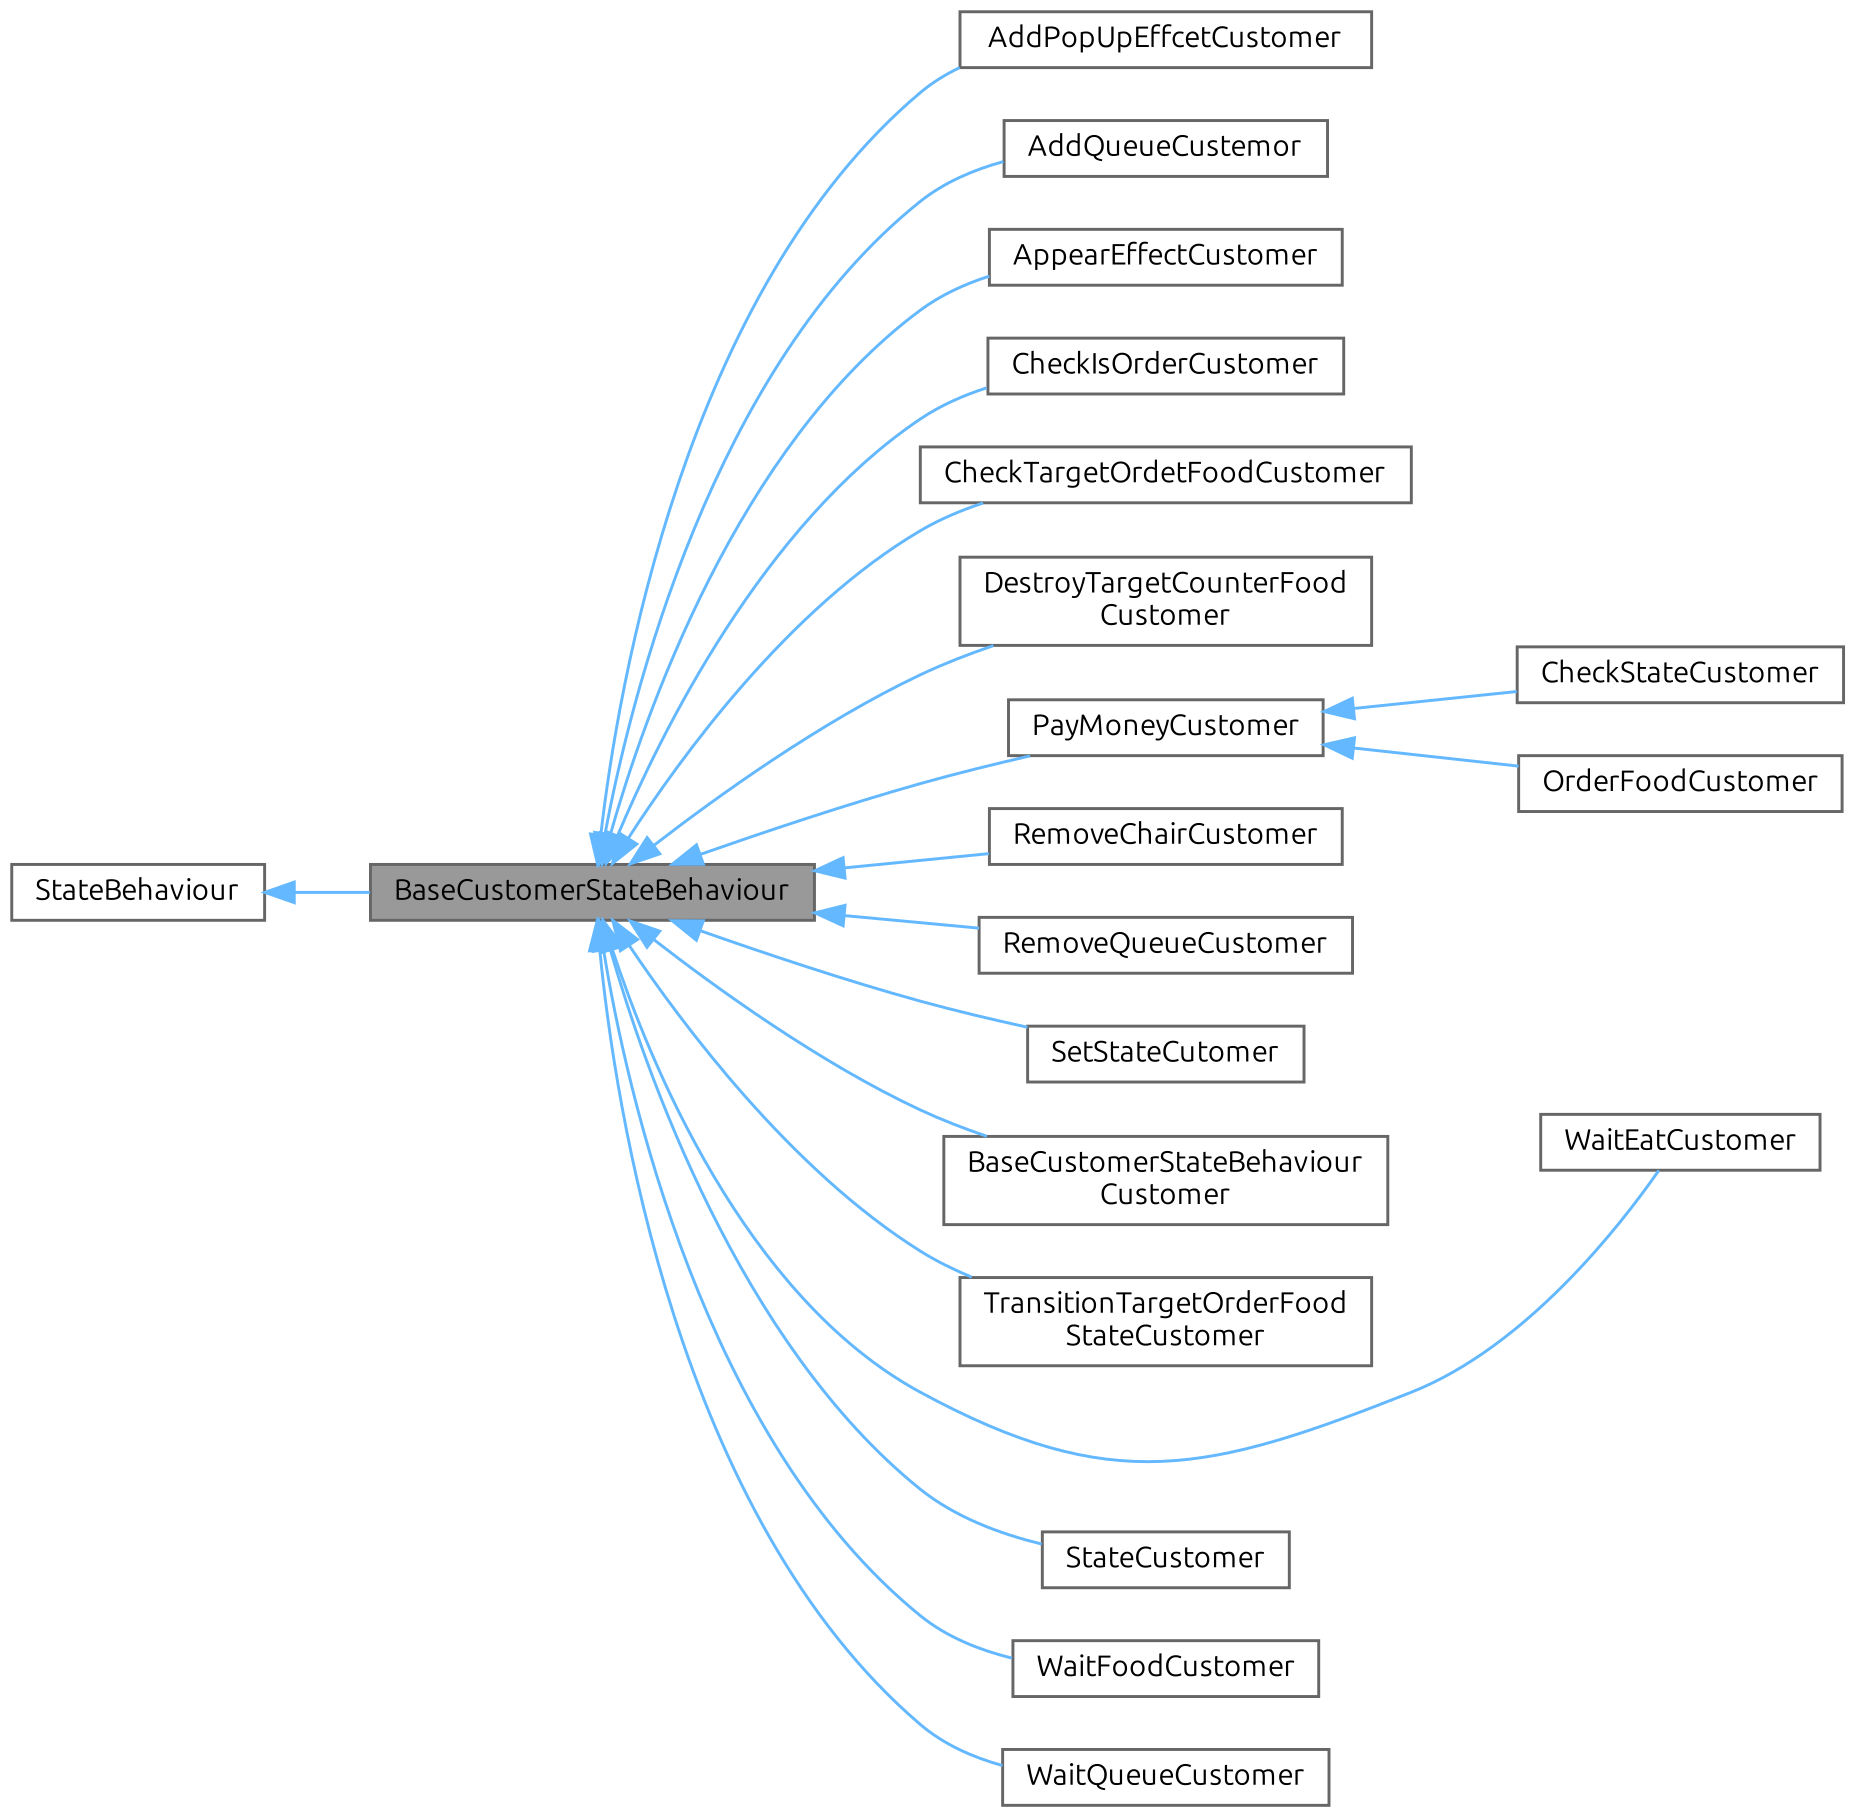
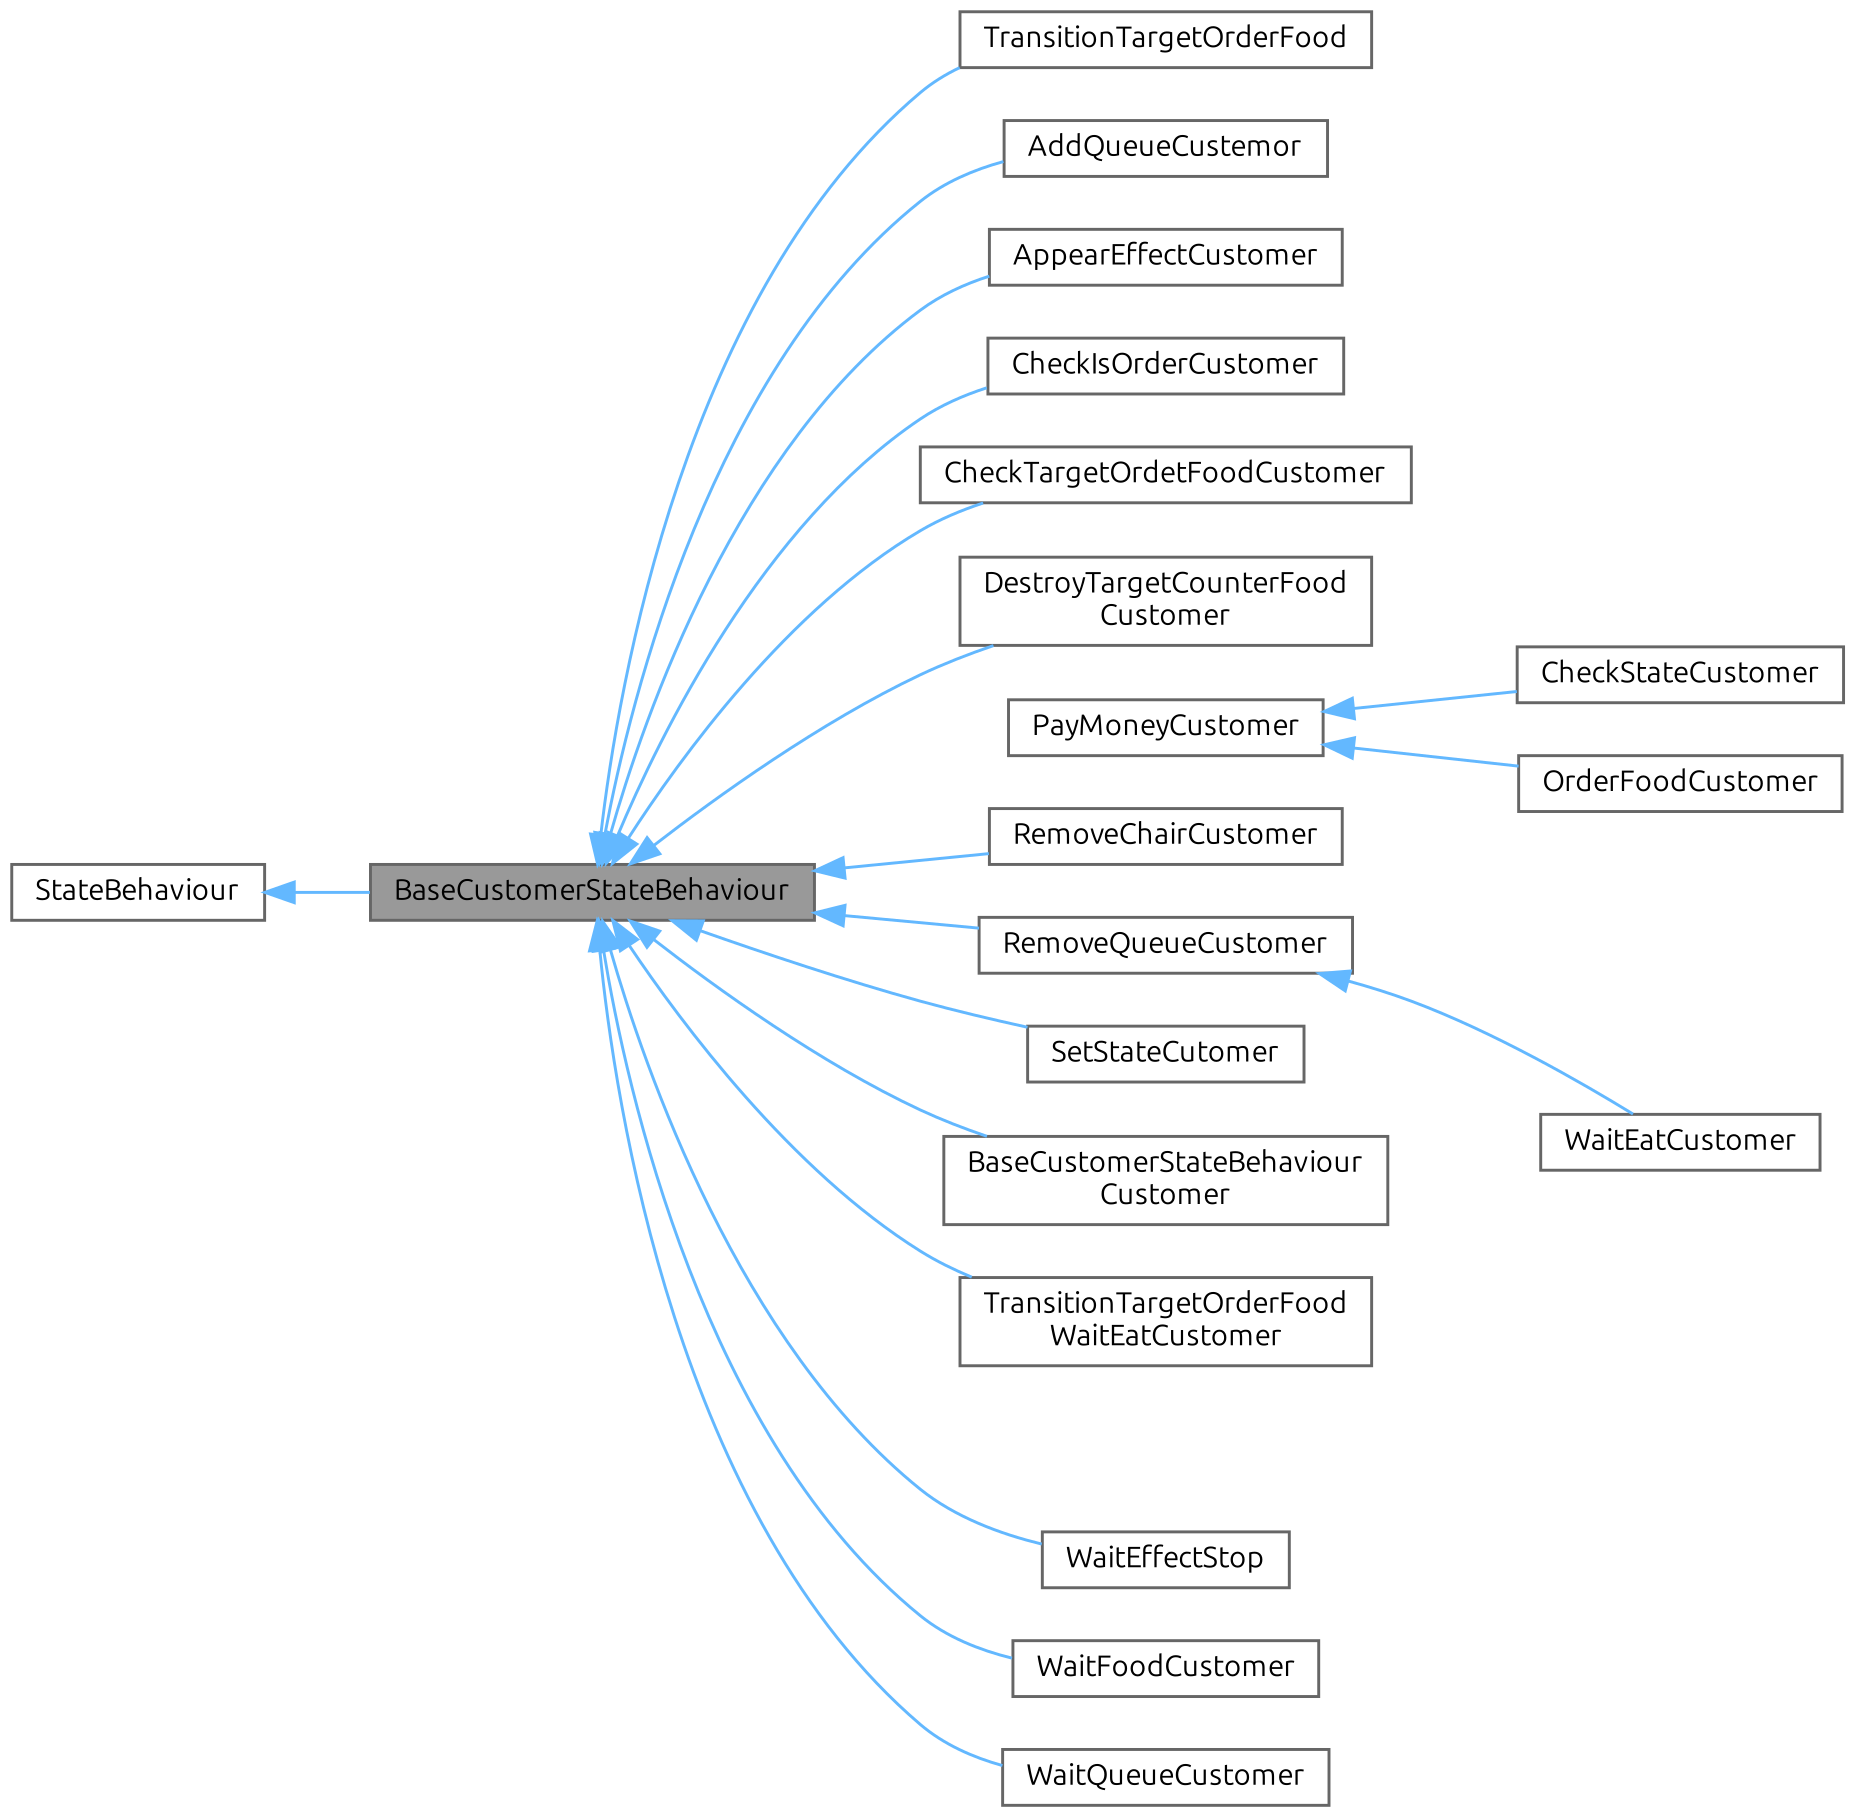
node "AddPopUpEffcetCustomer": label "AddPopUpEffcetCustomer" -> "TransitionTargetOrderFood"
edge "PayMoneyCustomer" -> "BaseCustomerStateBehaviour": removed
node "TransitionTargetOrderFood StateCustomer": label "TransitionTargetOrderFood StateCustomer" -> "TransitionTargetOrderFood WaitEatCustomer"
edge "WaitEatCustomer" -> "BaseCustomerStateBehaviour": now "WaitEatCustomer" -> "RemoveQueueCustomer"
node "StateCustomer": label "StateCustomer" -> "WaitEffectStop"
